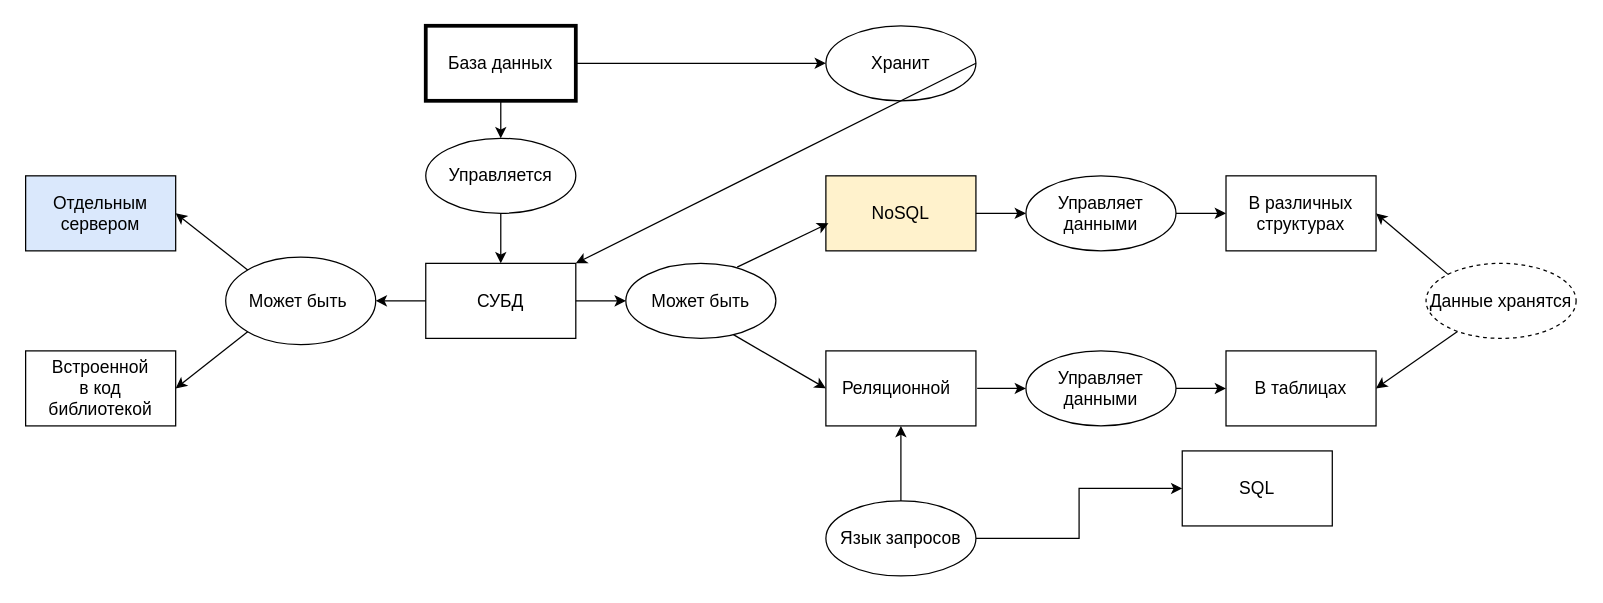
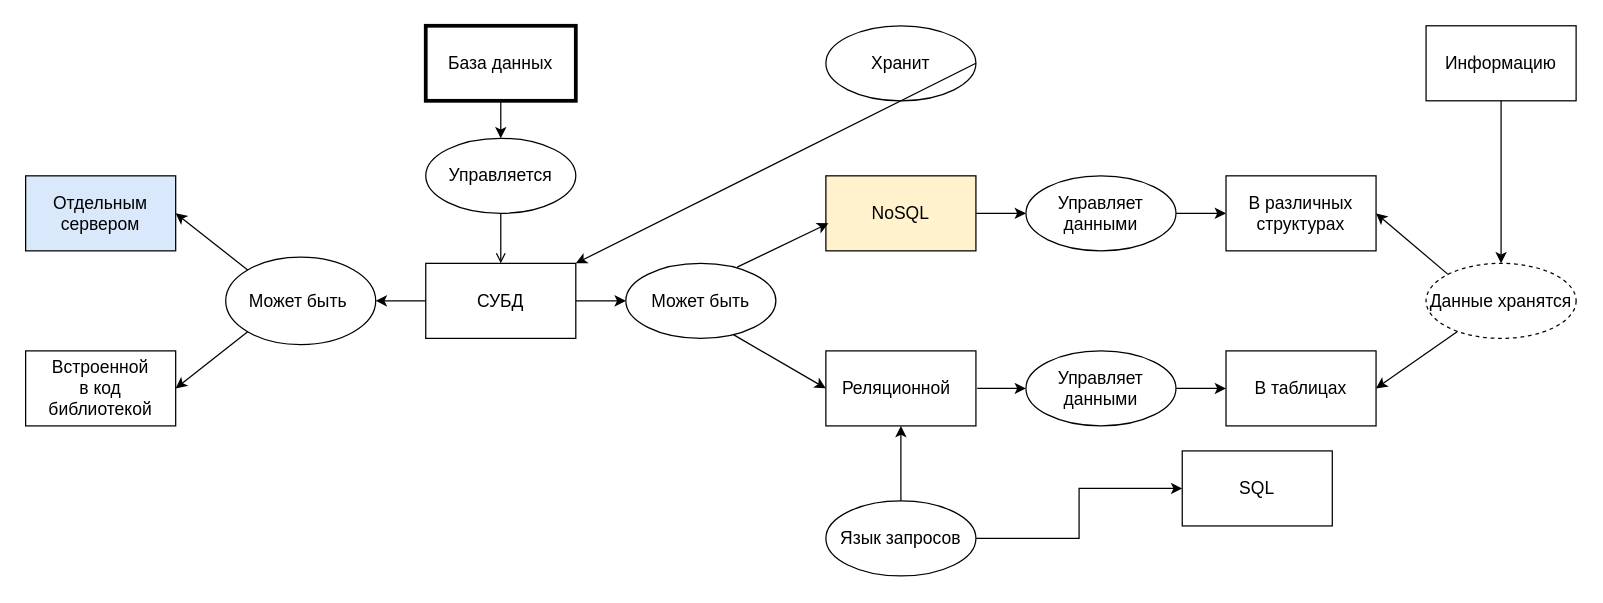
edge "База данных" -> "Хранит": removed
node "Информацию": added
edge "Информацию" -> "Данные хранятся": added
edge "Управляется" -> "СУБД": arrowhead classic -> open
